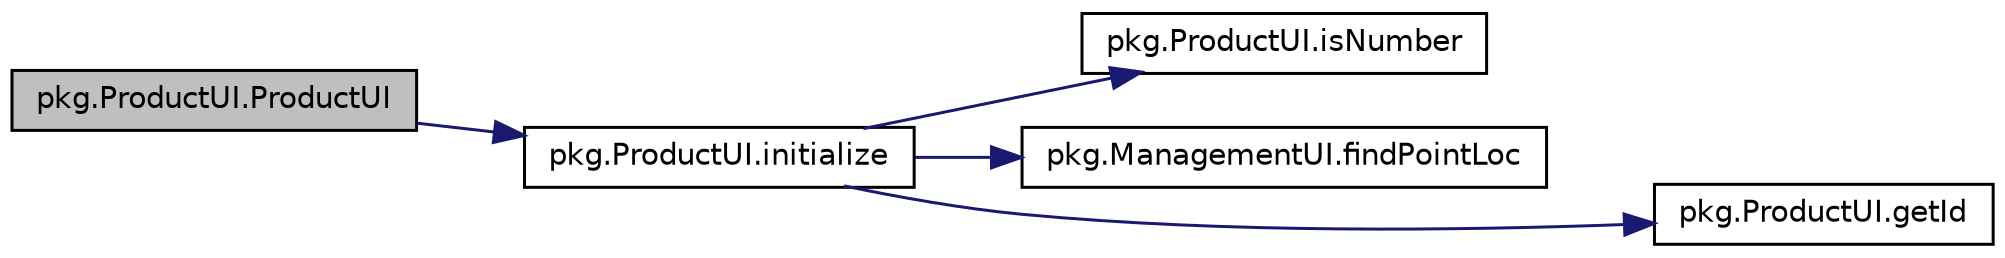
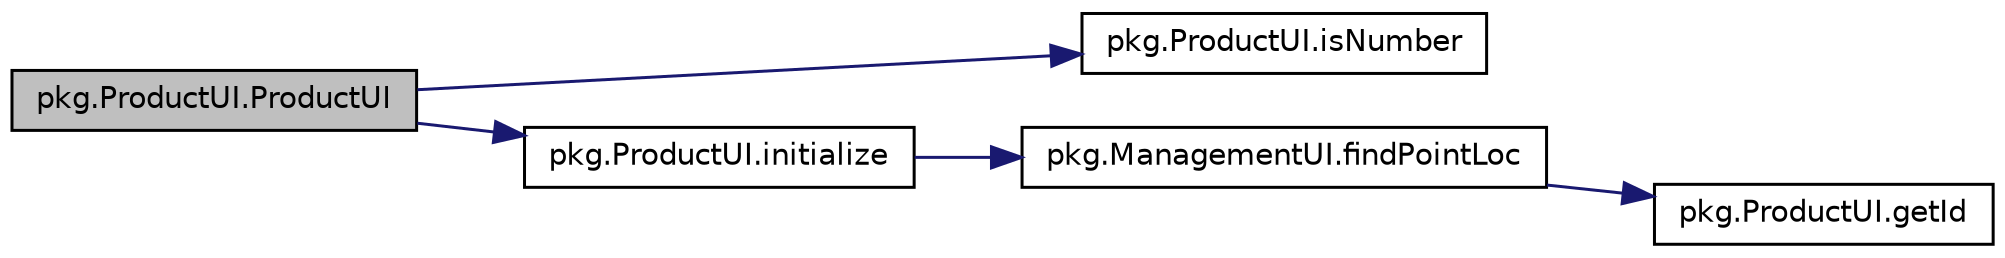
edge "pkg.ProductUI.initialize" -> "pkg.ProductUI.isNumber": now "pkg.ProductUI.ProductUI" -> "pkg.ProductUI.isNumber"
edge "pkg.ProductUI.initialize" -> "pkg.ProductUI.getId": now "pkg.ManagementUI.findPointLoc" -> "pkg.ProductUI.getId"
